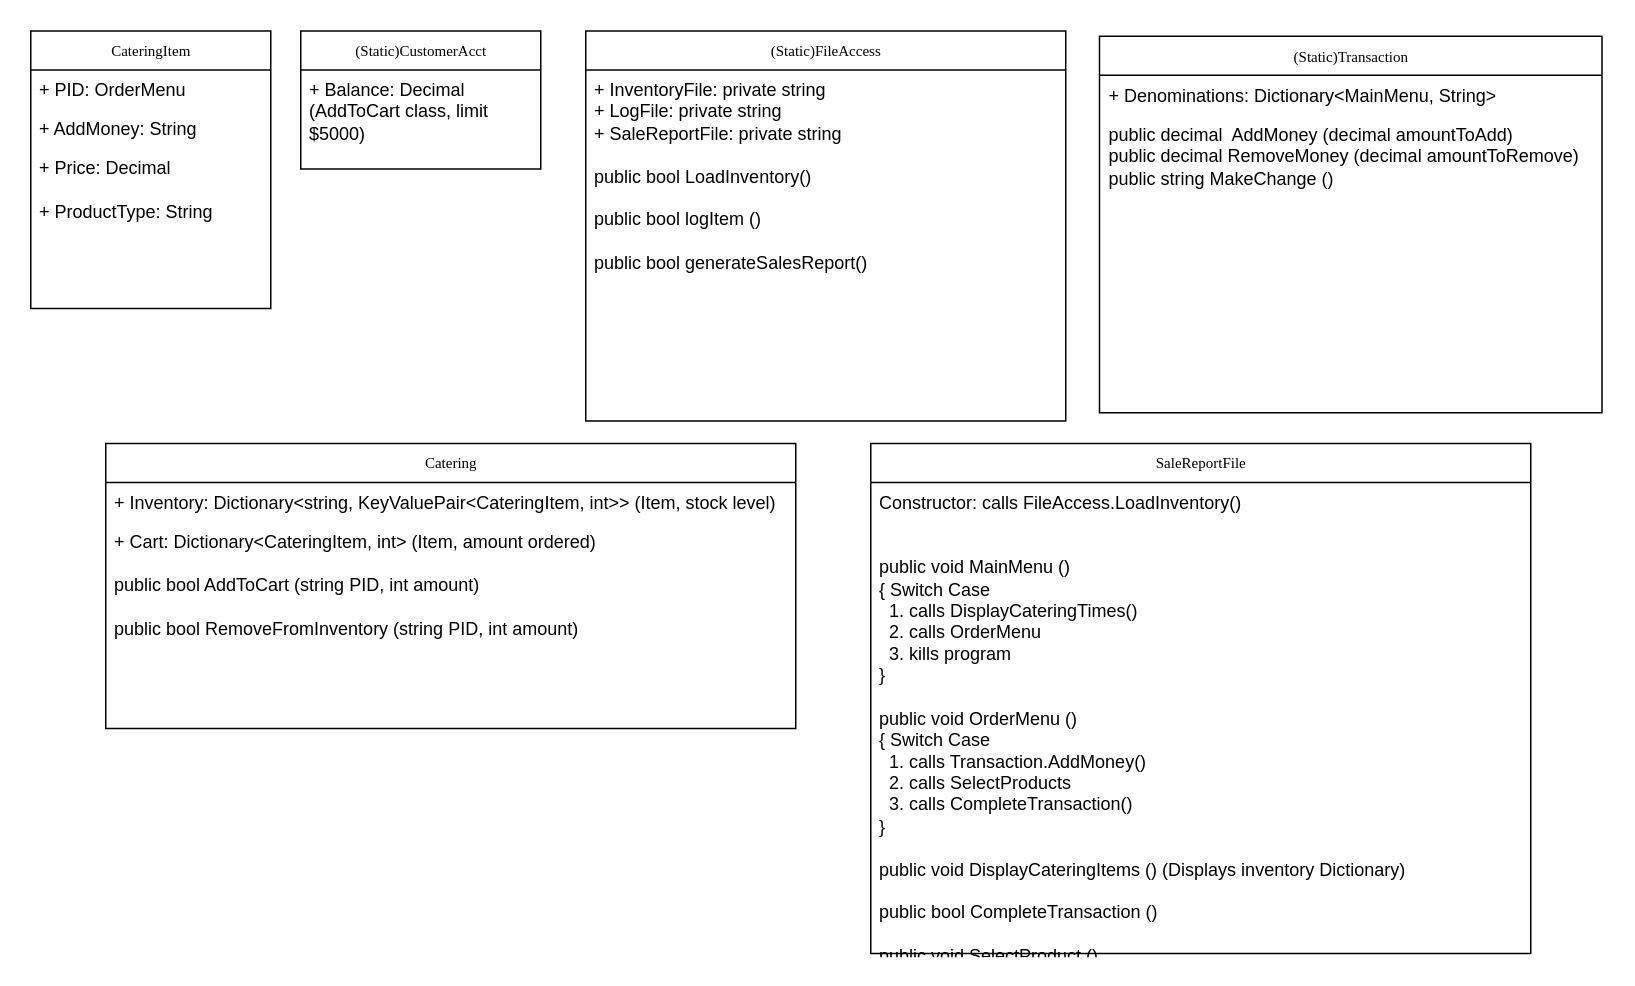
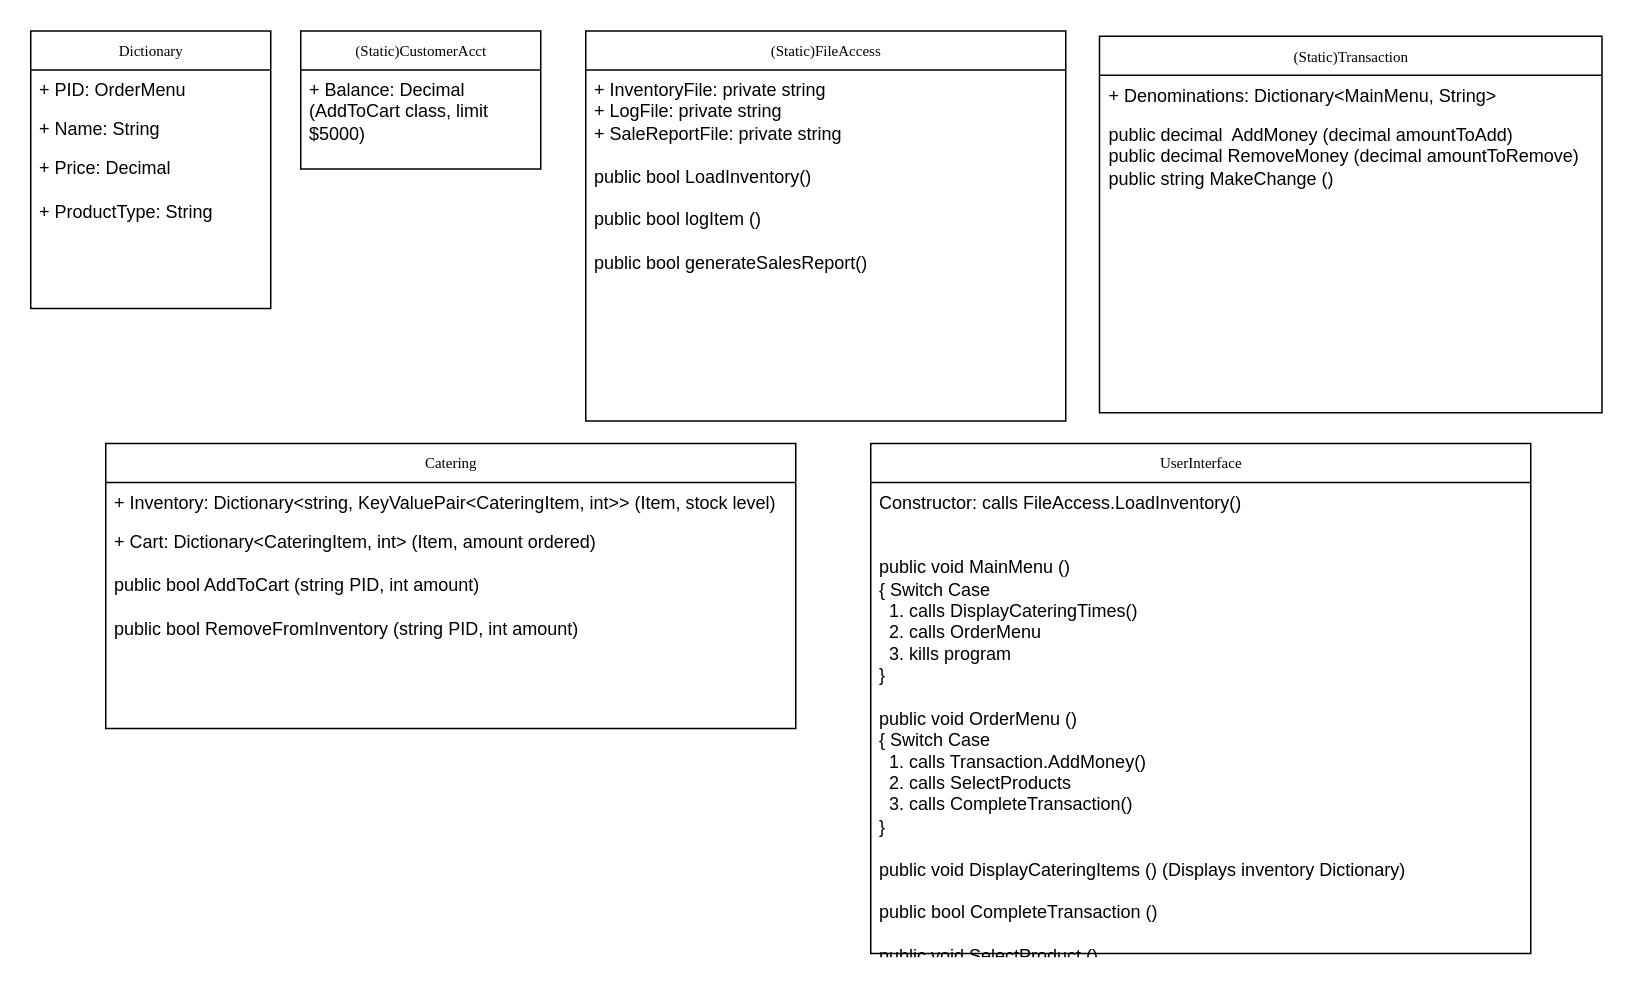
node "CateringItem": label "CateringItem" -> "Dictionary"
node "+ AddMoney: String": label "+ AddMoney: String" -> "+ Name: String"
node "SaleReportFile": label "SaleReportFile" -> "UserInterface"
